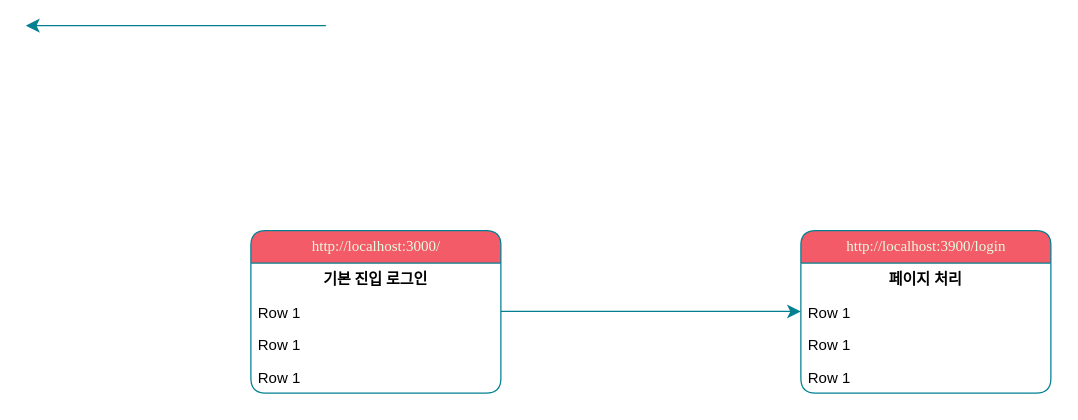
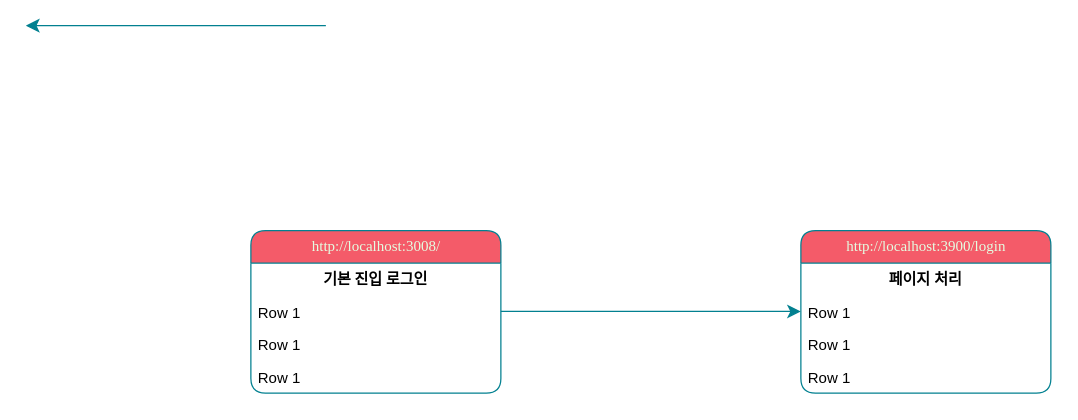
node "http://localhost:3000/": label "http://localhost:3000/" -> "http://localhost:3008/"
